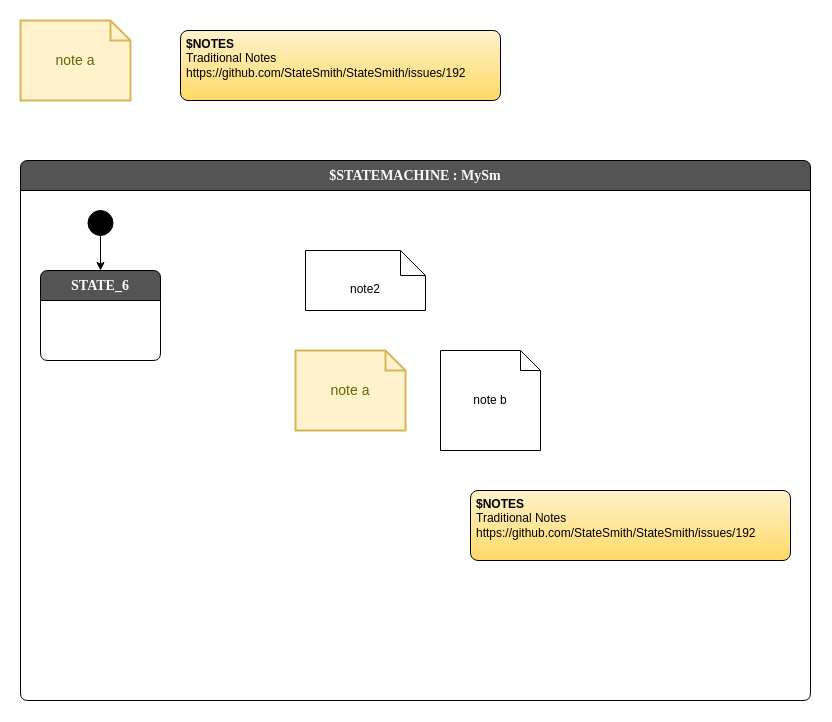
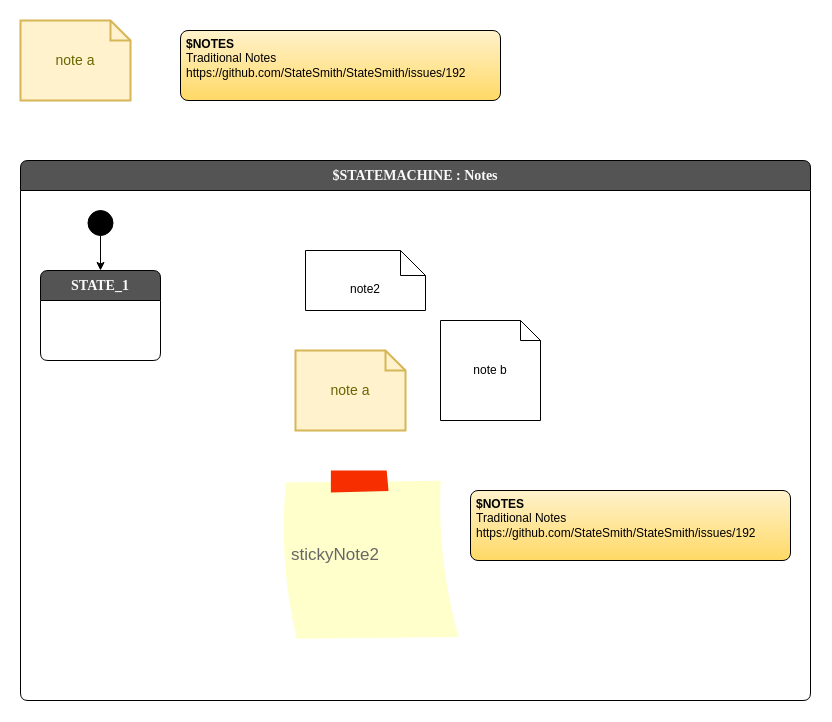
node "$STATEMACHINE : MySm": label "$STATEMACHINE : MySm" -> "$STATEMACHINE : Notes"
node "STATE_6": label "STATE_6" -> "STATE_1"
node "note b": moved (491, 401) -> (491, 371)
node "stickyNote2": added
